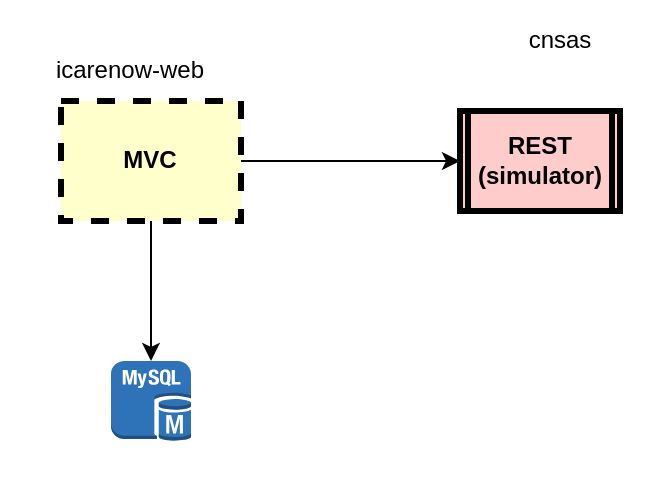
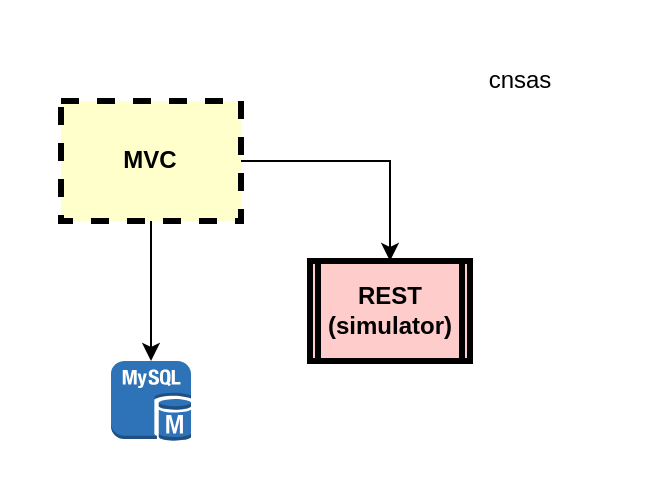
node "cnsas": moved (560, 41) -> (520, 81)
node "icarenow-web": removed
node "REST (simulator)": moved (540, 161) -> (390, 311)
